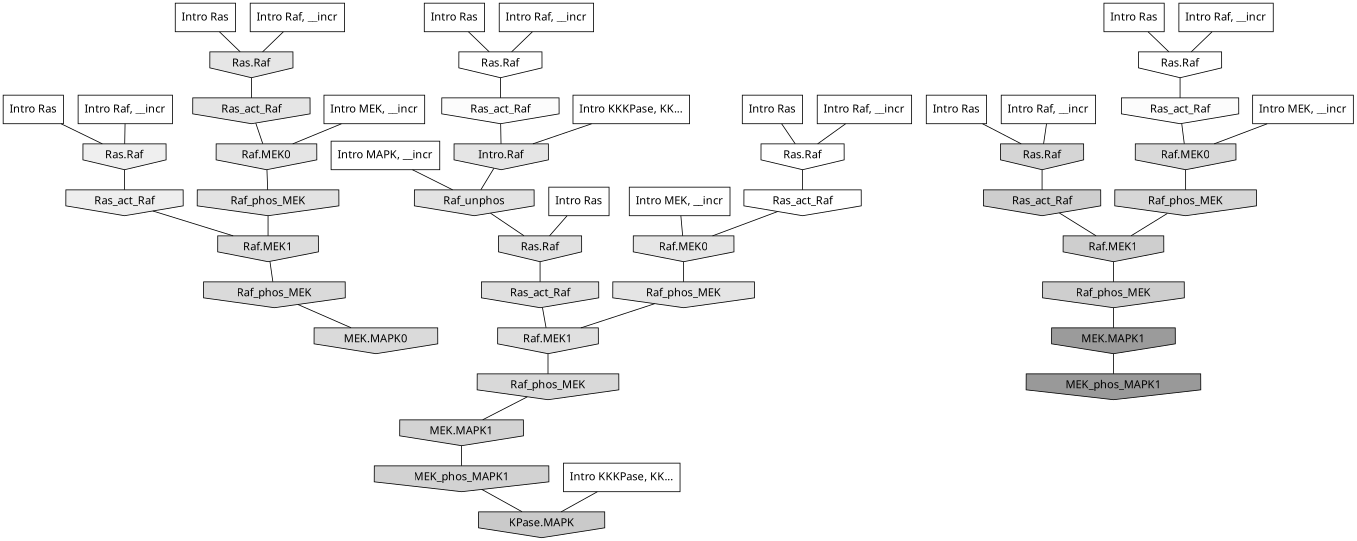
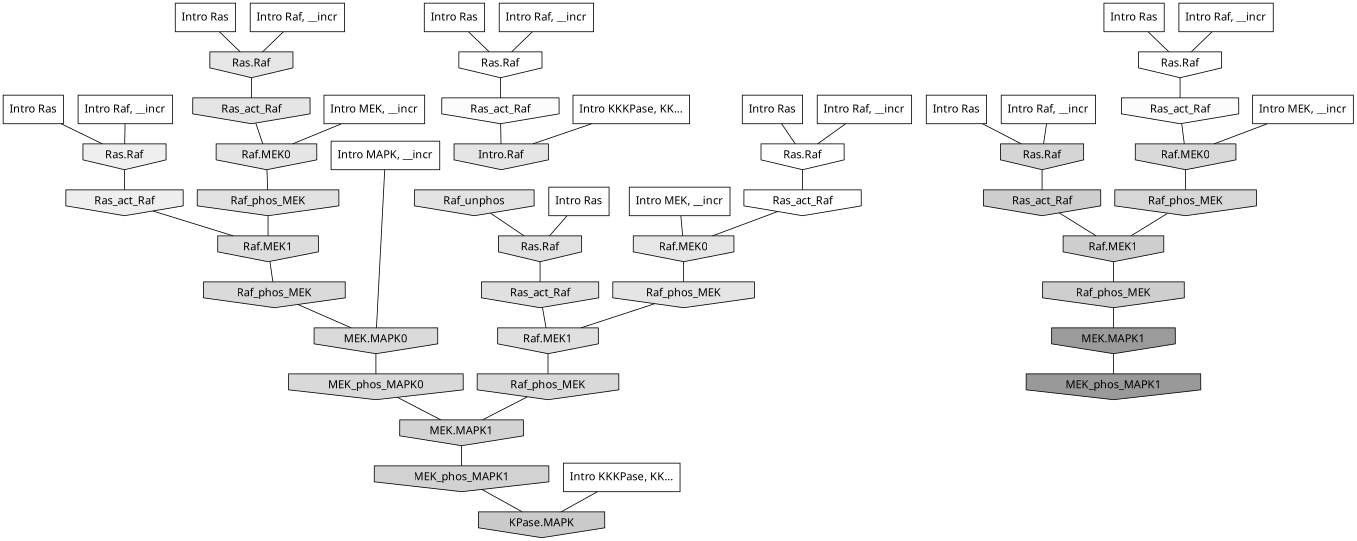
edge "Intro.Raf" -- "Raf_unphos": removed
edge "Intro MAPK, __incr" -- "Raf_unphos": now "Intro MAPK, __incr" -- "MEK.MAPK0"
node "MEK_phos_MAPK0": added
